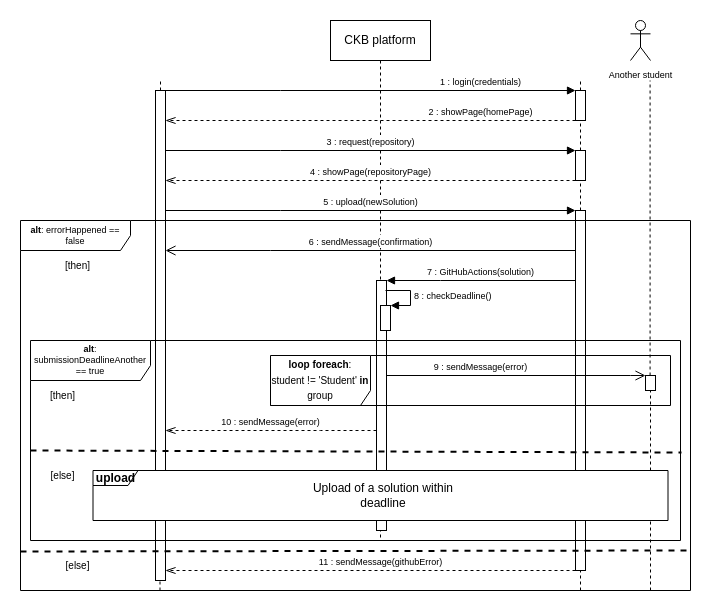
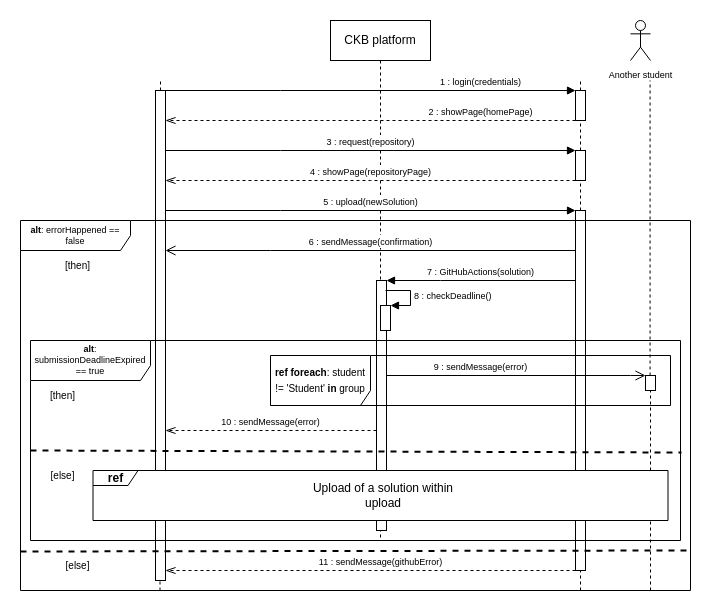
node "alt: submissionDeadlineAnother == true": label "alt: submissionDeadlineAnother == true" -> "alt: submissionDeadlineExpired == true"
node "loop foreach: student != 'Student' in group": label "loop foreach: student != 'Student' in group" -> "ref foreach: student != 'Student' in group"
node "upload": label "upload" -> "ref"
node "Upload of a solution within deadline": label "Upload of a solution within deadline" -> "Upload of a solution within upload"
